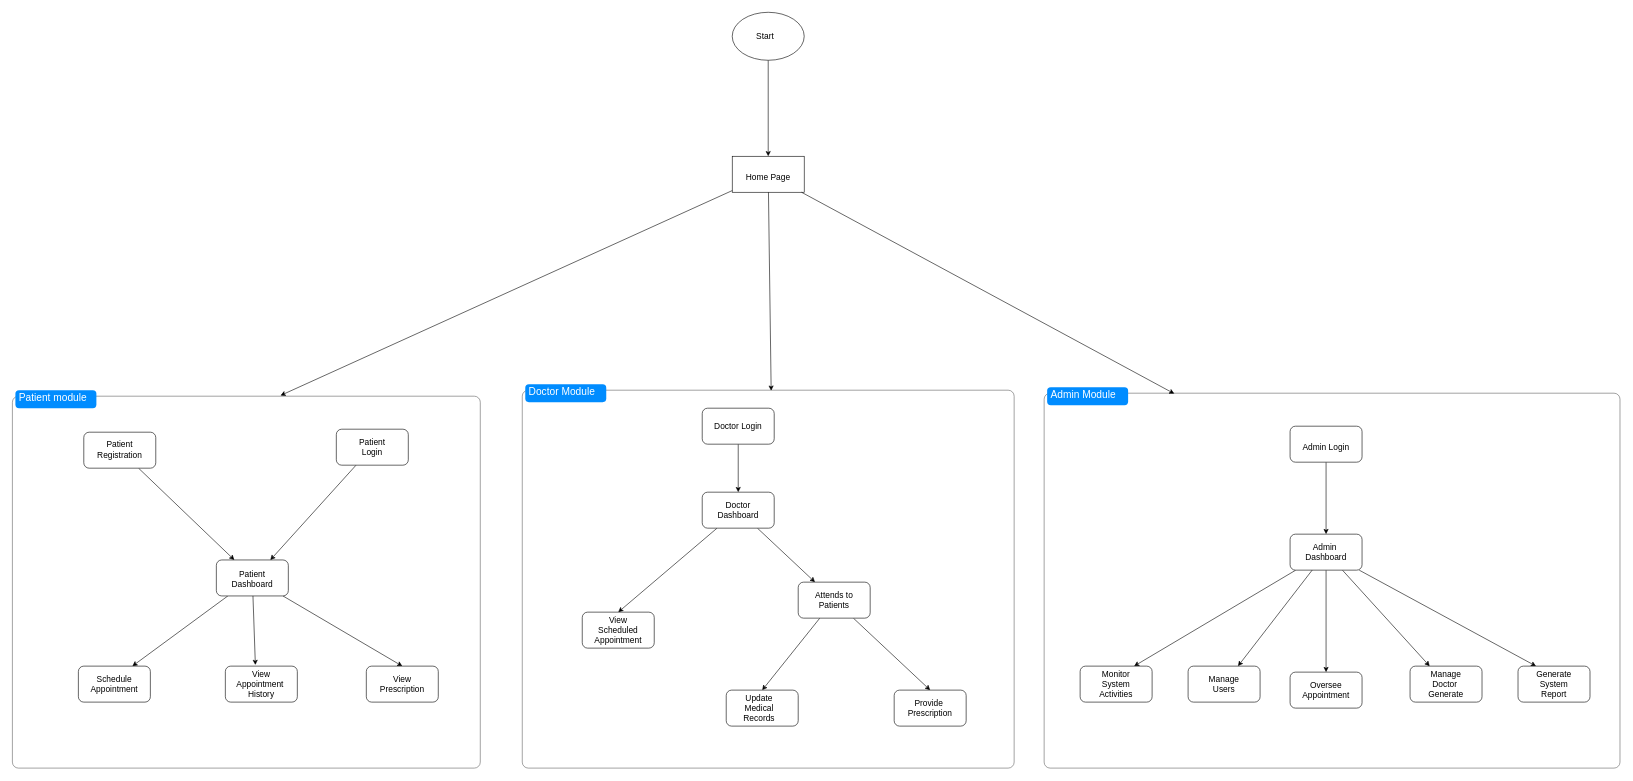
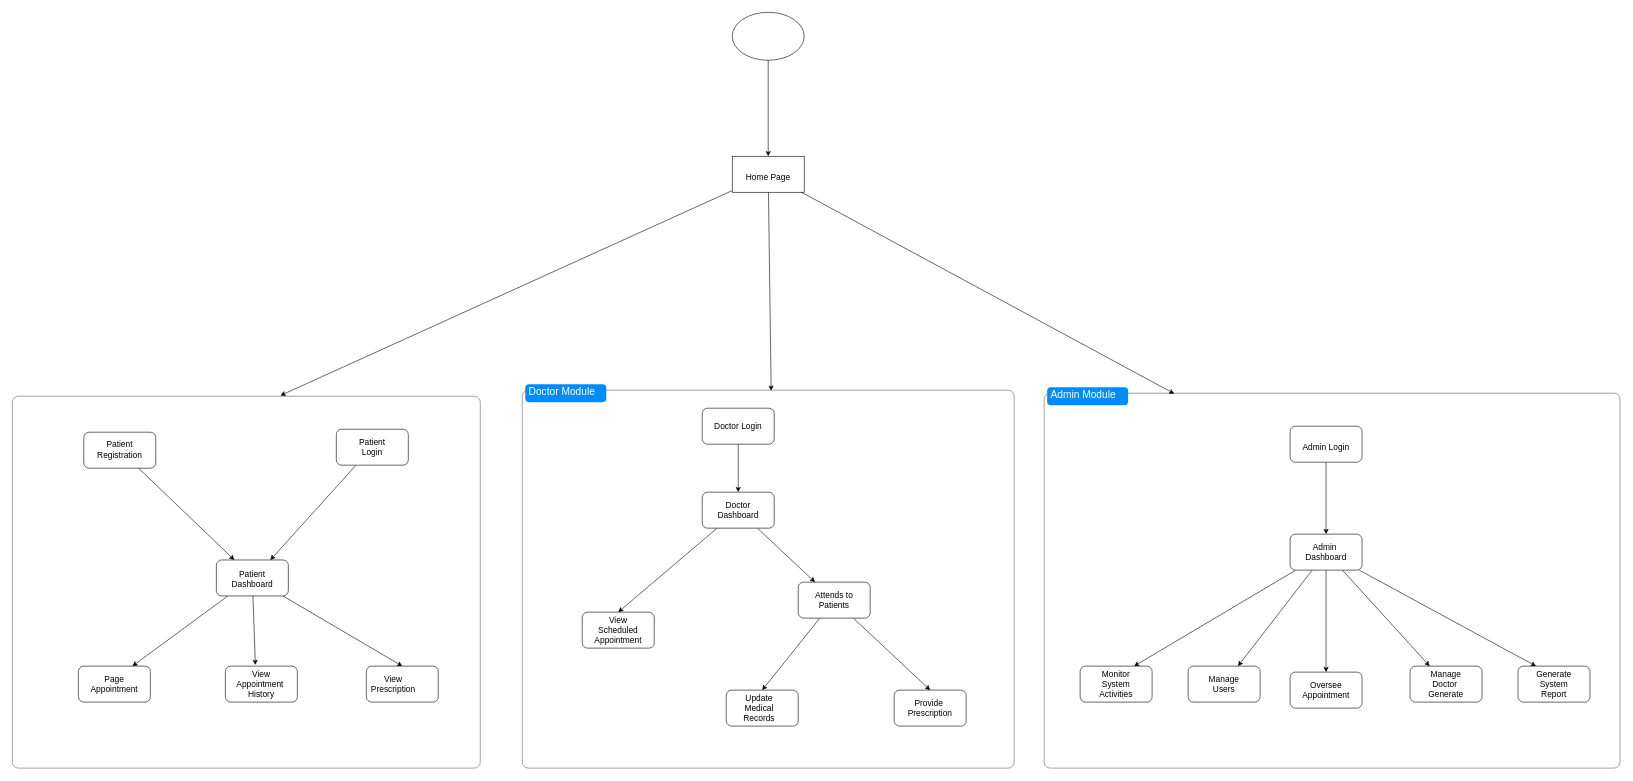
node "Start": removed
node "Patient module": removed
node "Schedule Appointment": label "Schedule Appointment" -> "Page Appointment"
node "View Prescription": moved (402, 684) -> (393, 684)
